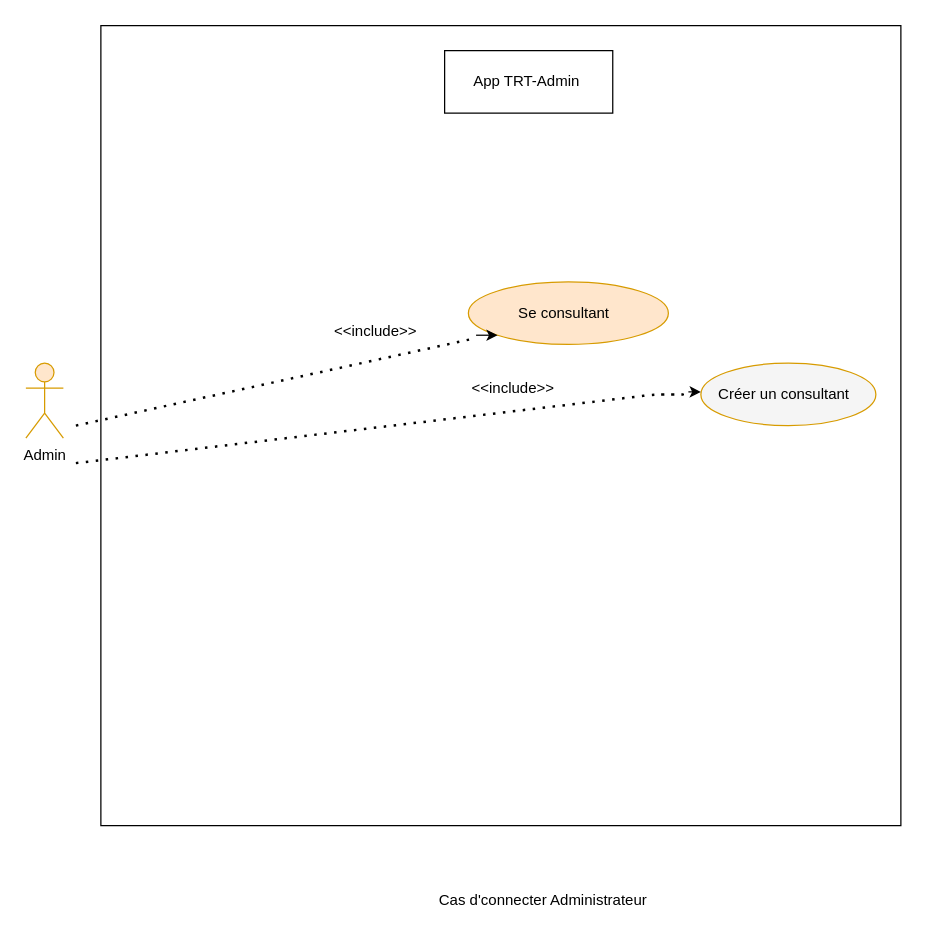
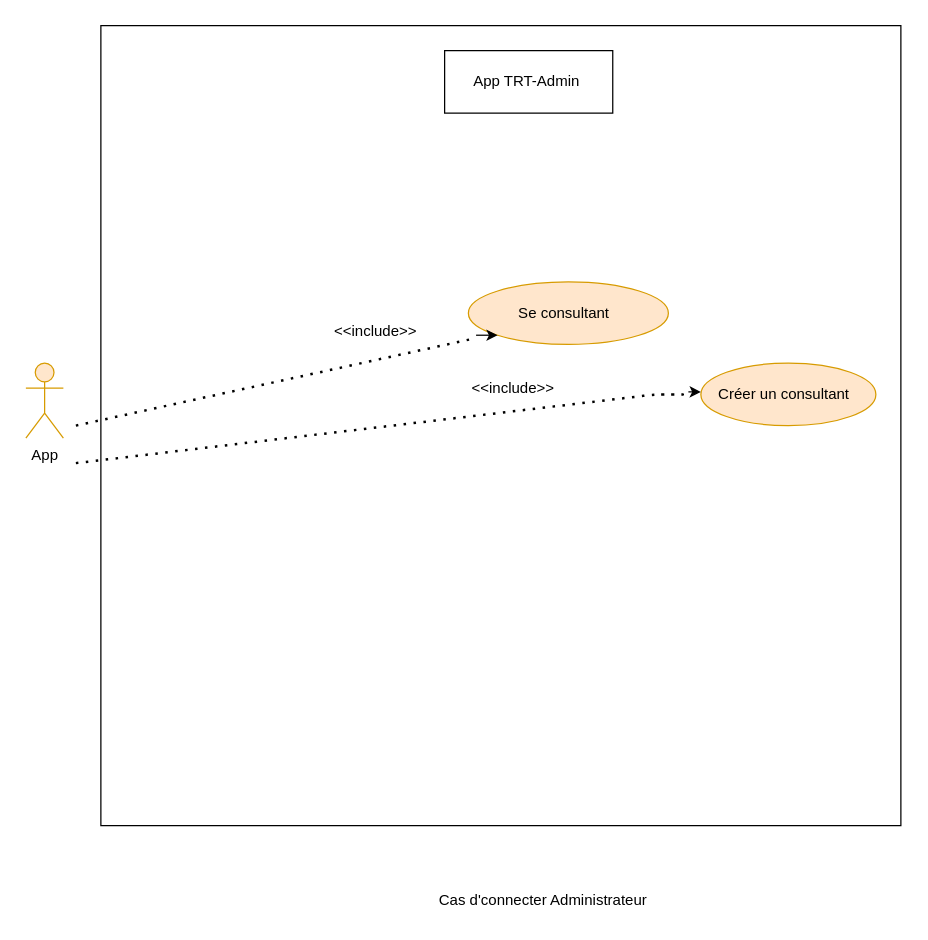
node "Créer un consultant": fillcolor #f5f5f5 -> #ffe6cc
node "Admin": label "Admin" -> "App"
